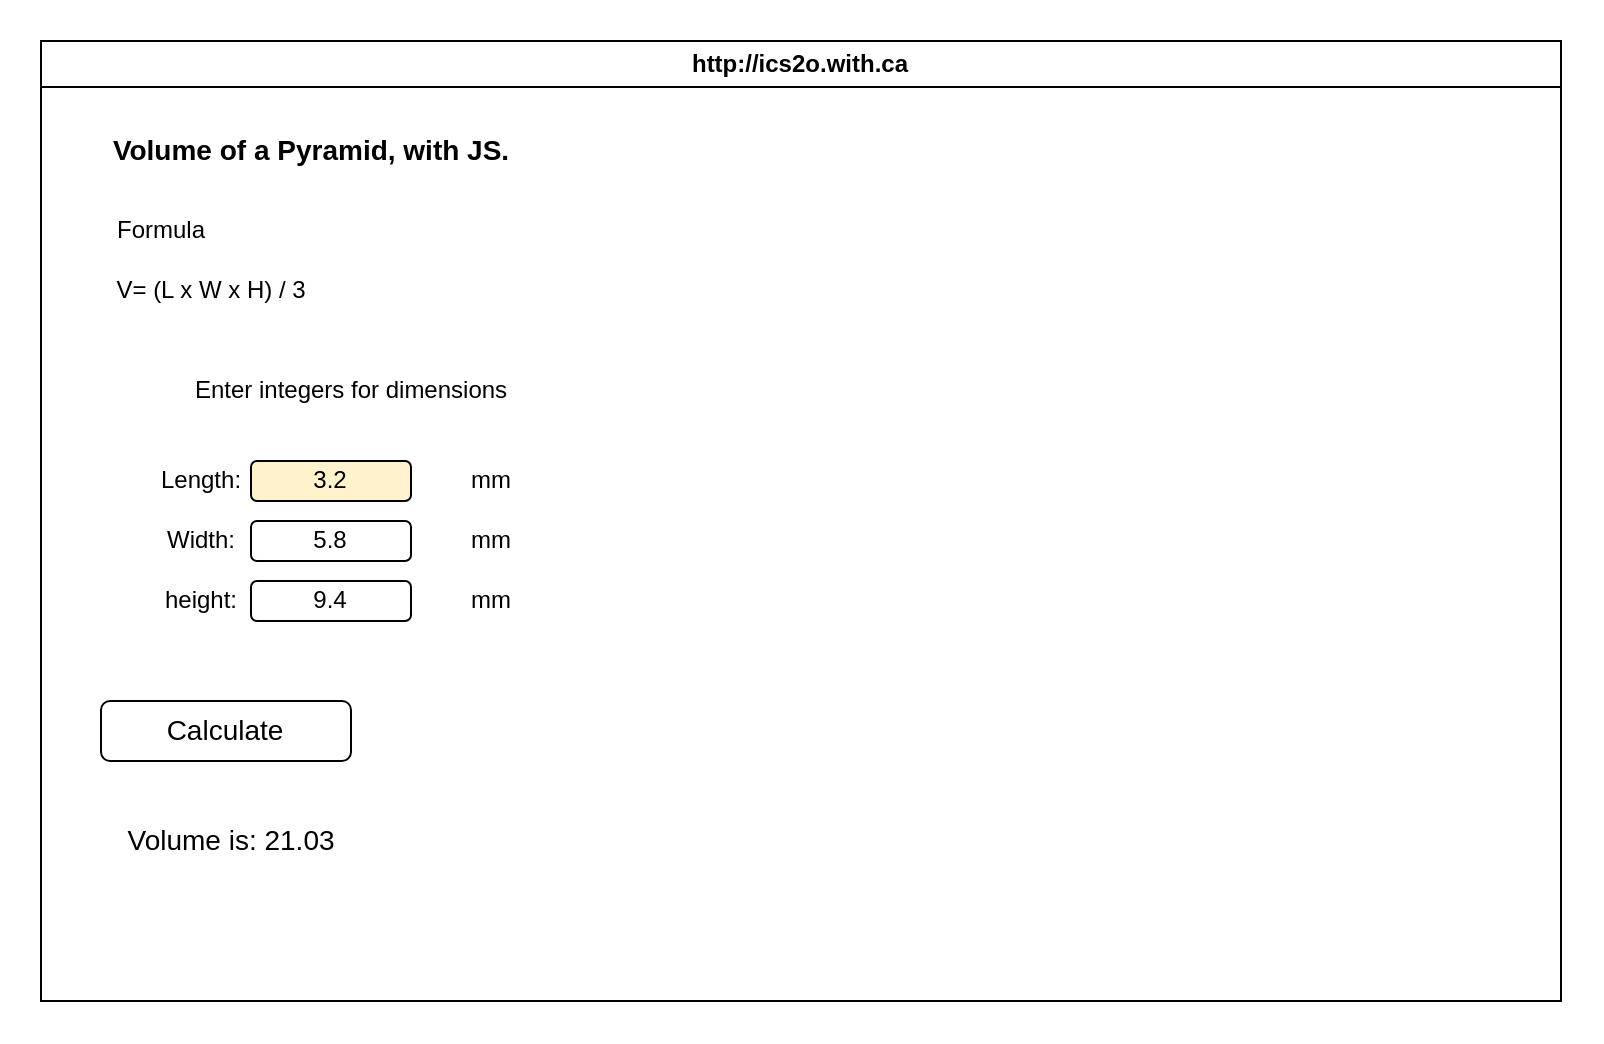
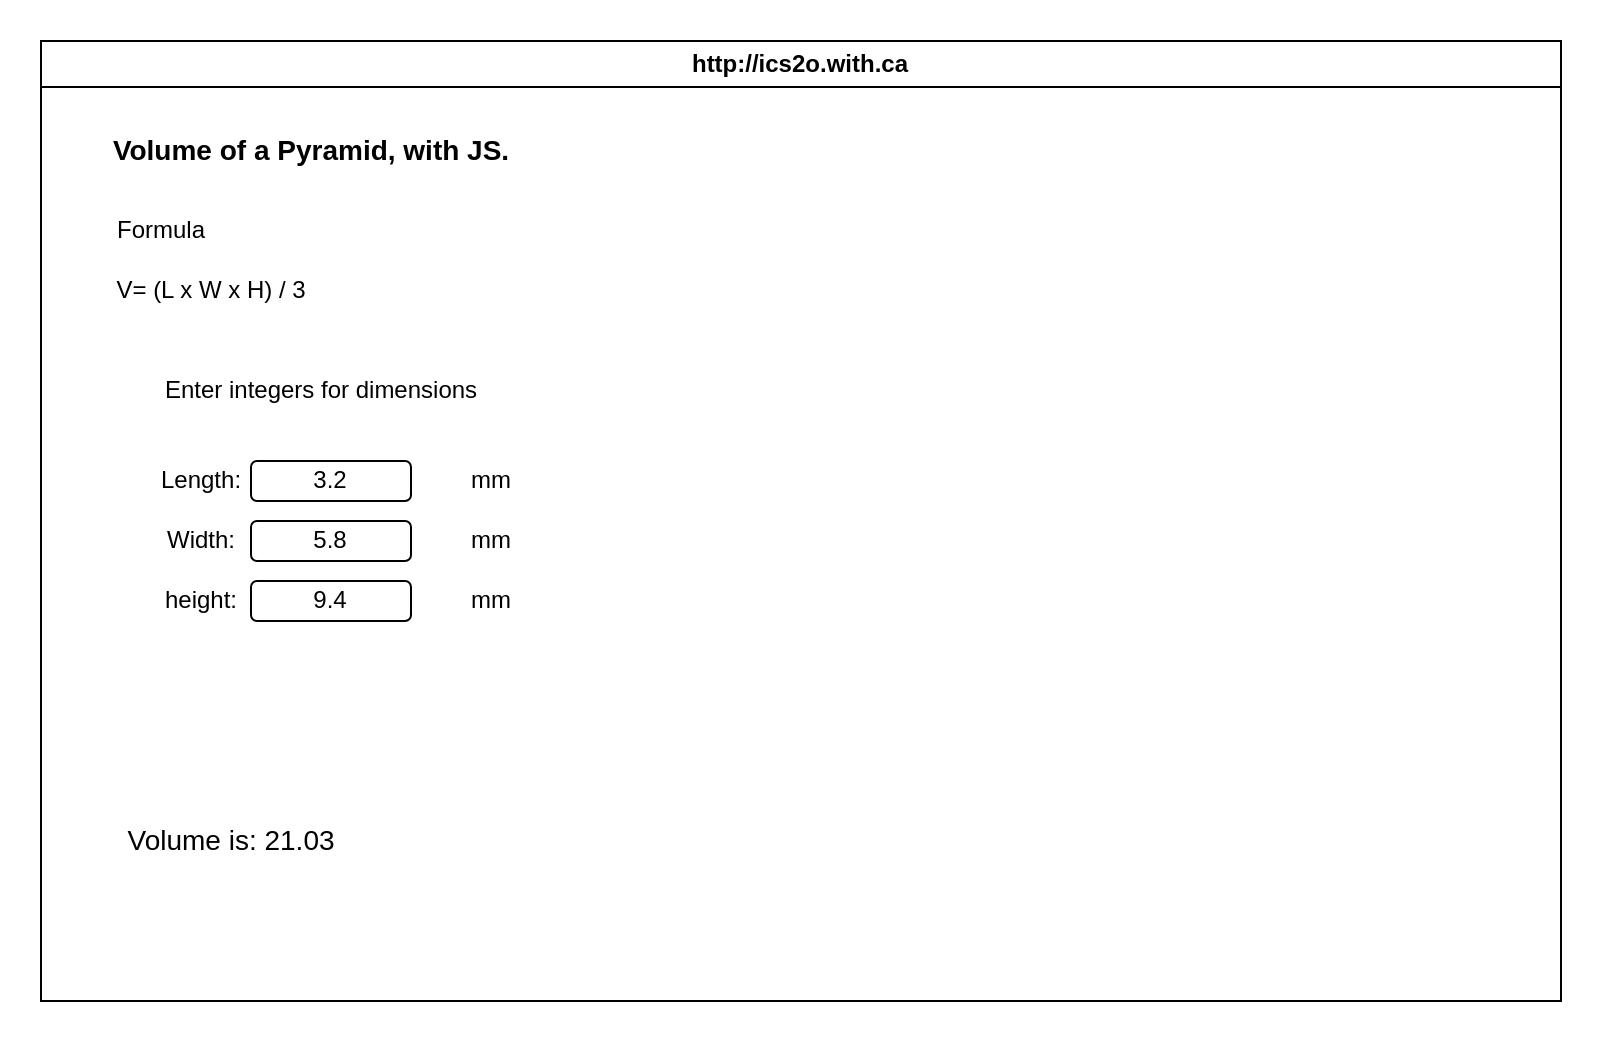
node "Enter integers for dimensions": moved (351, 391) -> (321, 391)
node "3.2": fillcolor #fff2cc -> #ffffff
node "Calculate": removed
